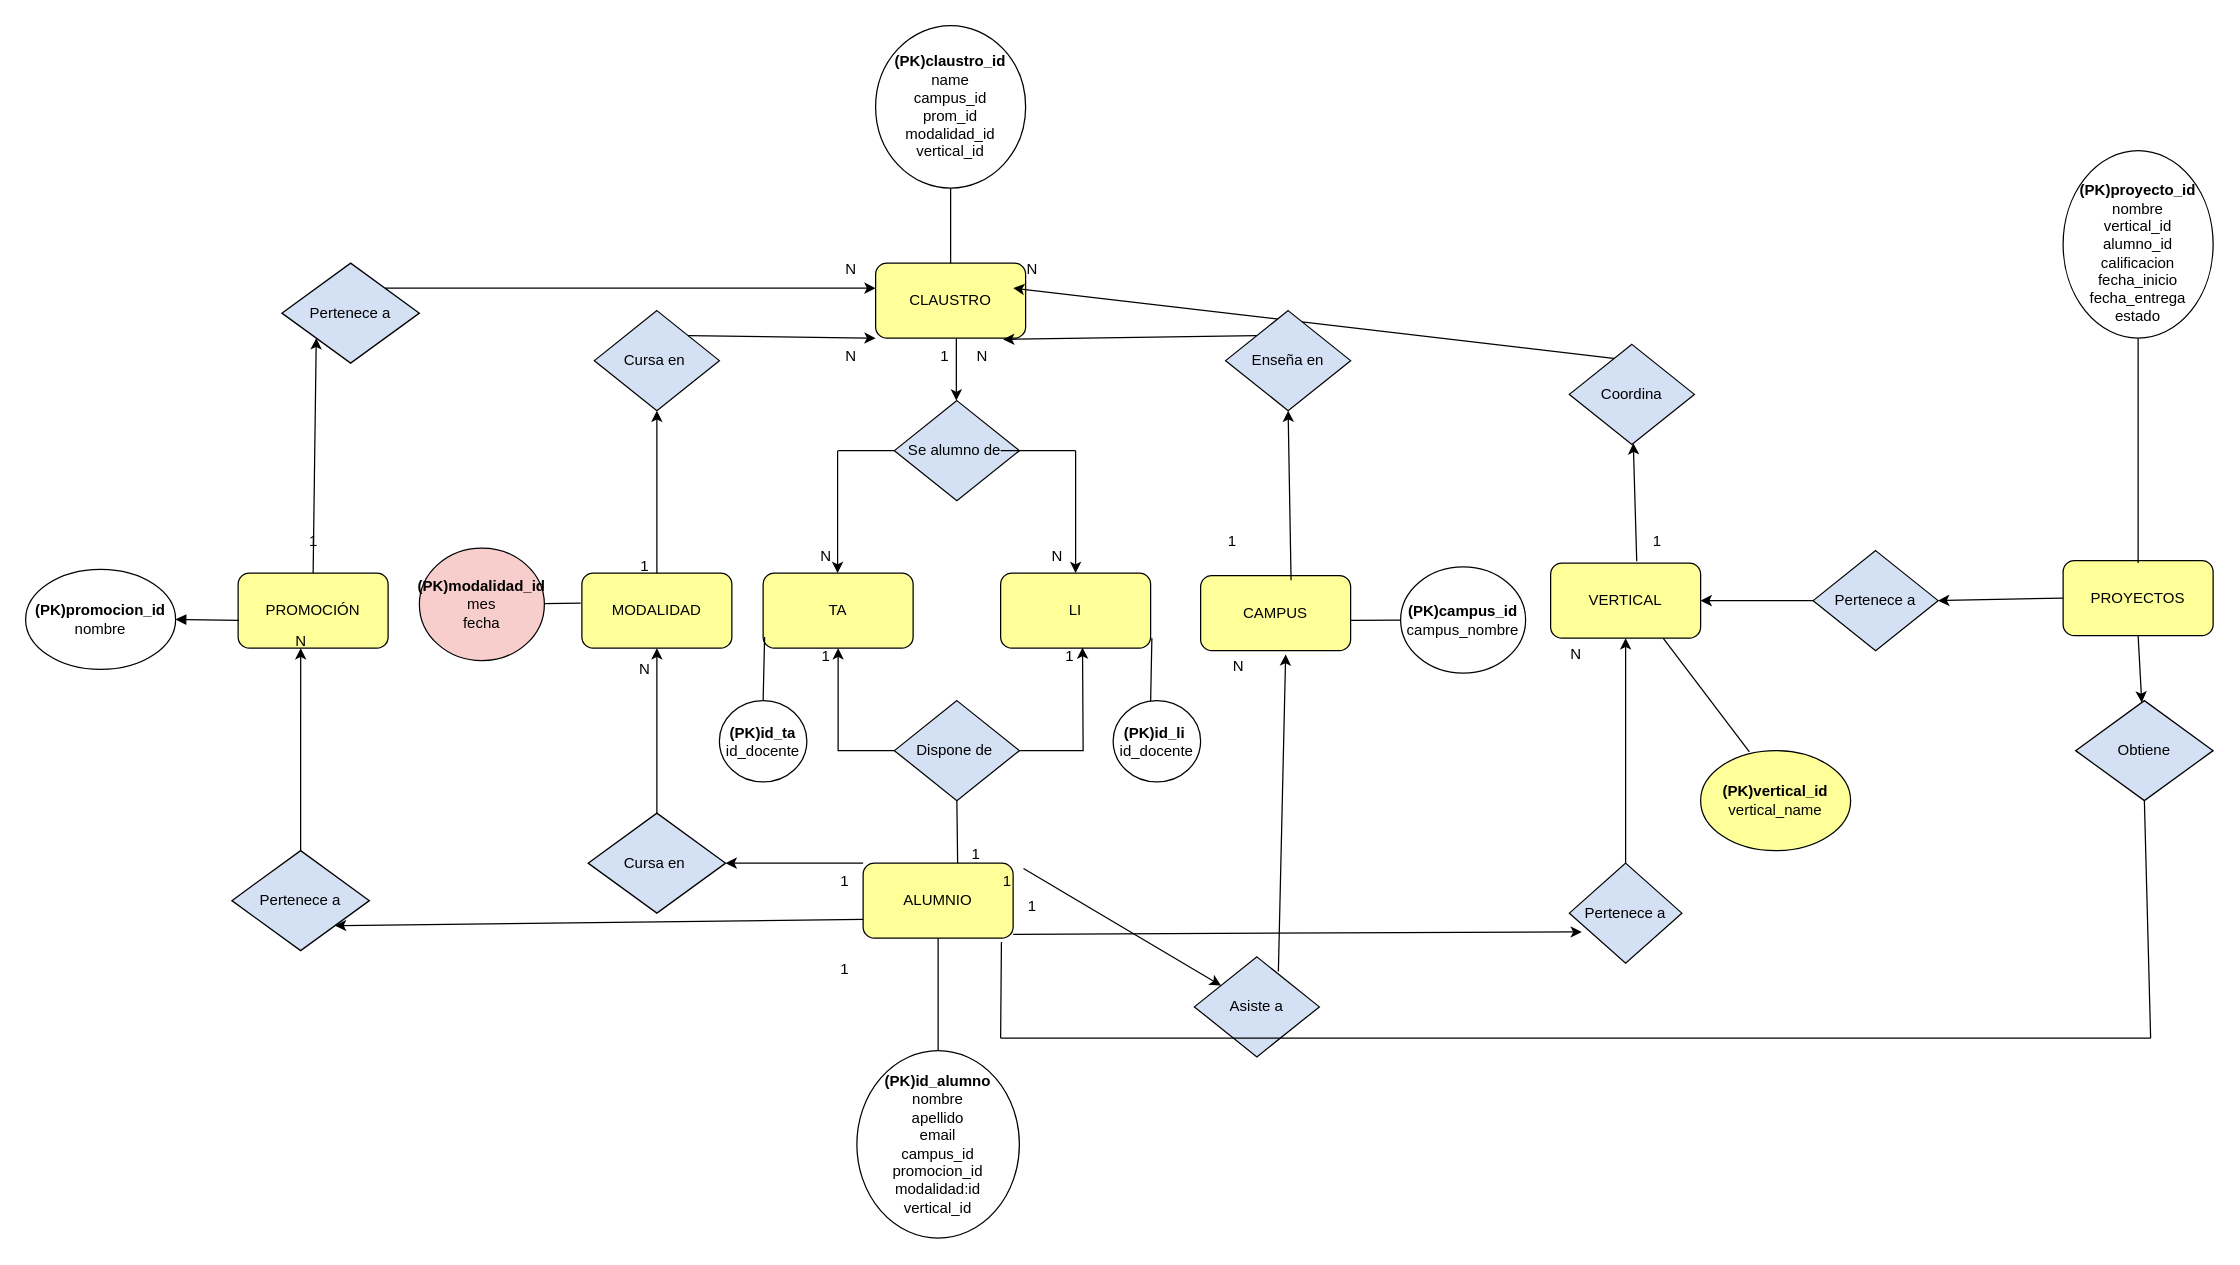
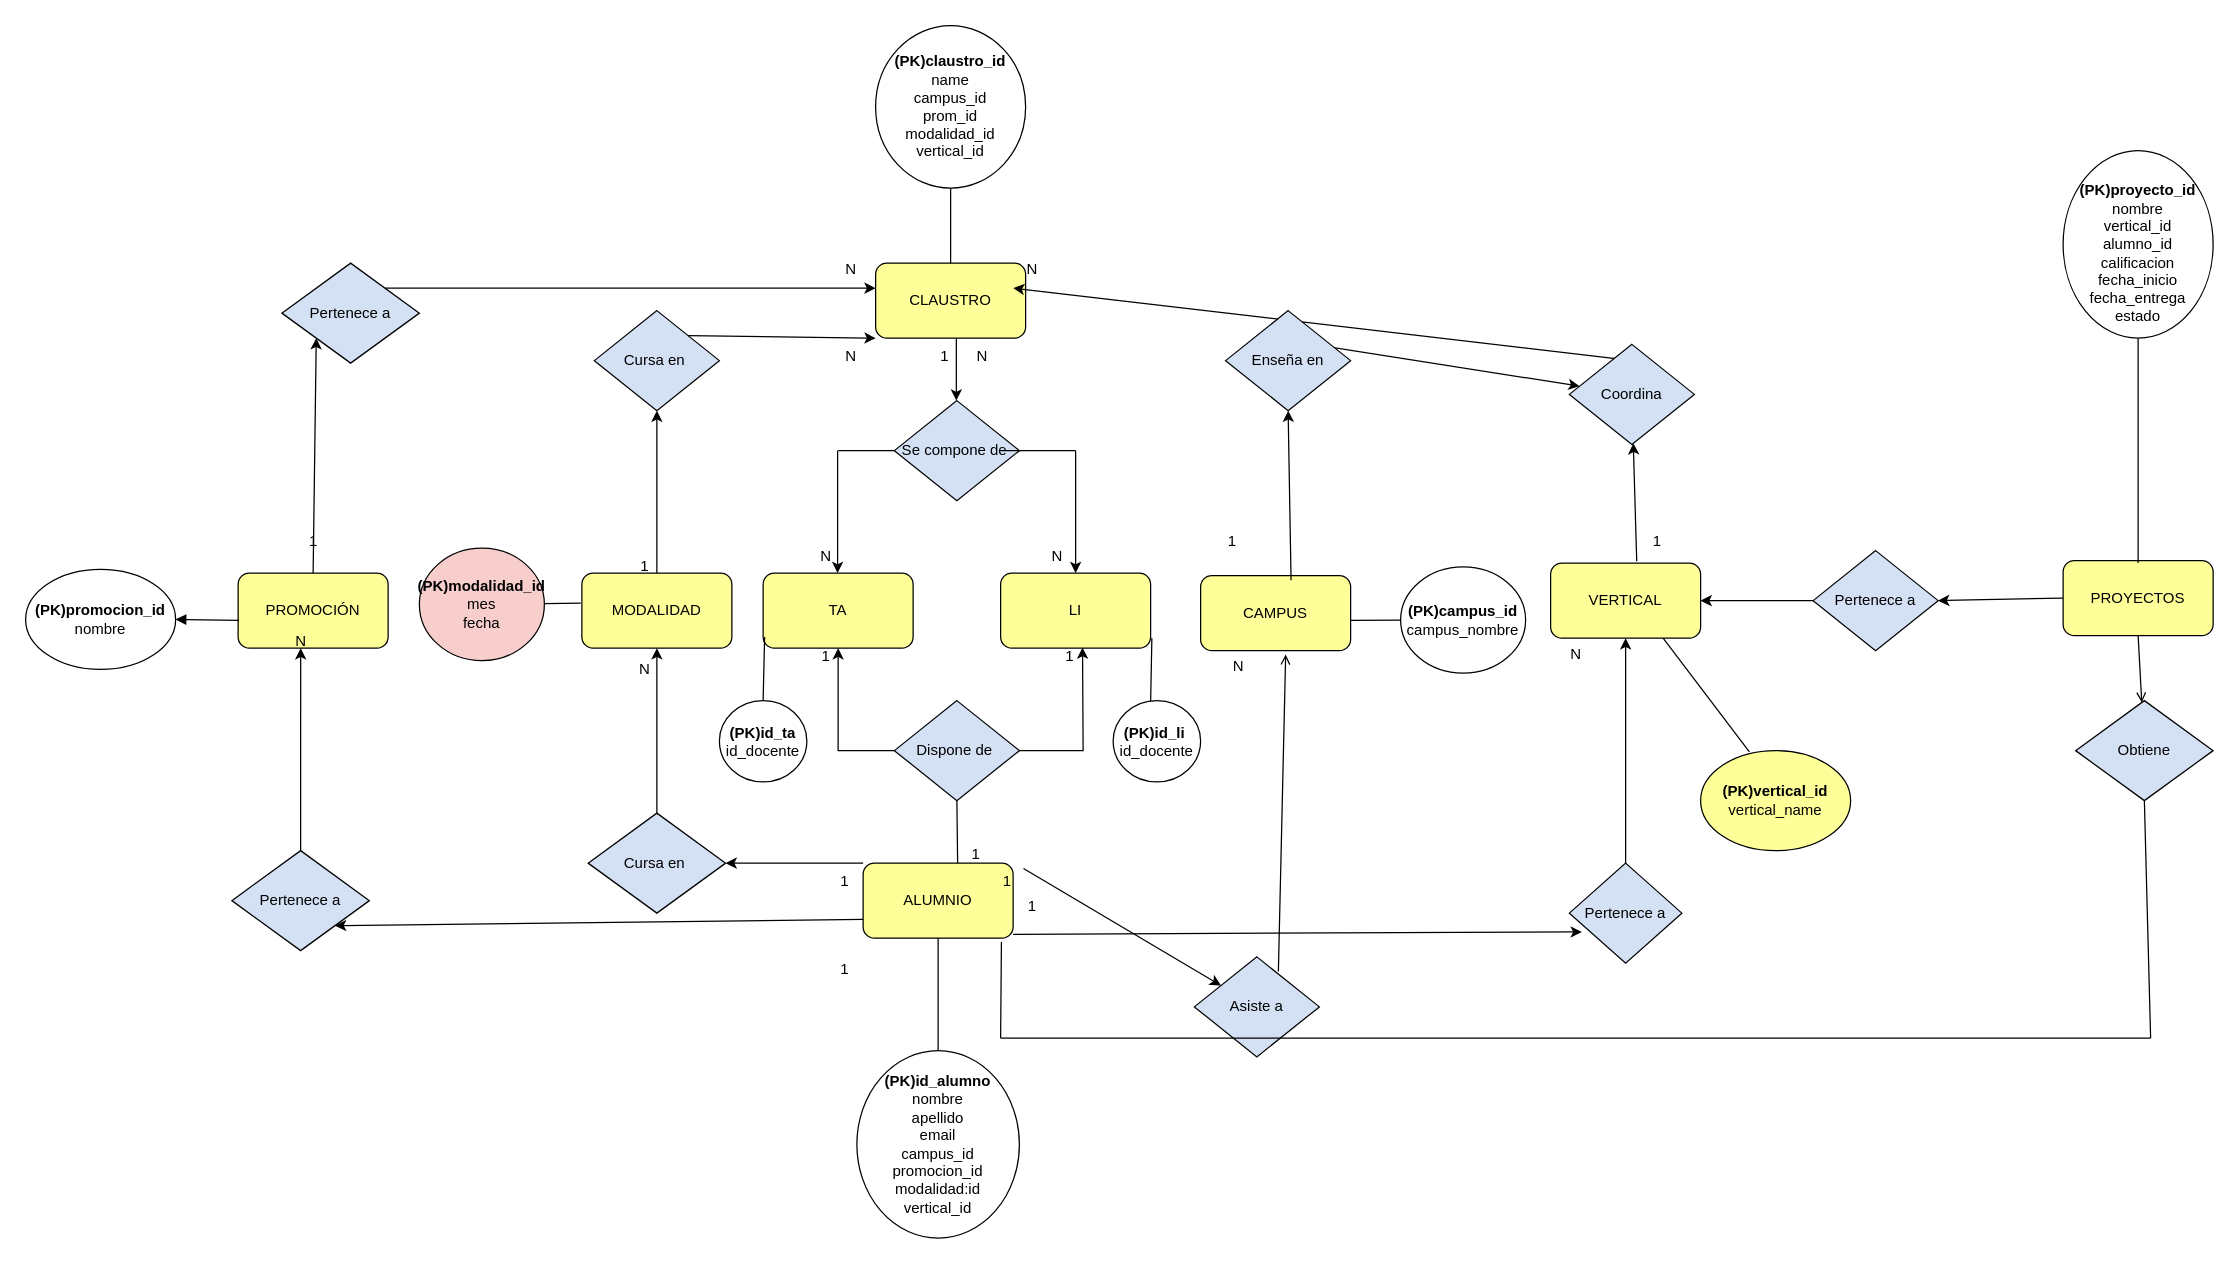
edge "Enseña en" -> "CLAUSTRO": now "Enseña en" -> "Coordina"
node "Se alumno de": label "Se alumno de" -> "Se compone de"
edge "Asiste a" -> "CAMPUS": arrowhead classic -> open
edge "PROYECTOS" -> "Obtiene": arrowhead classic -> open
